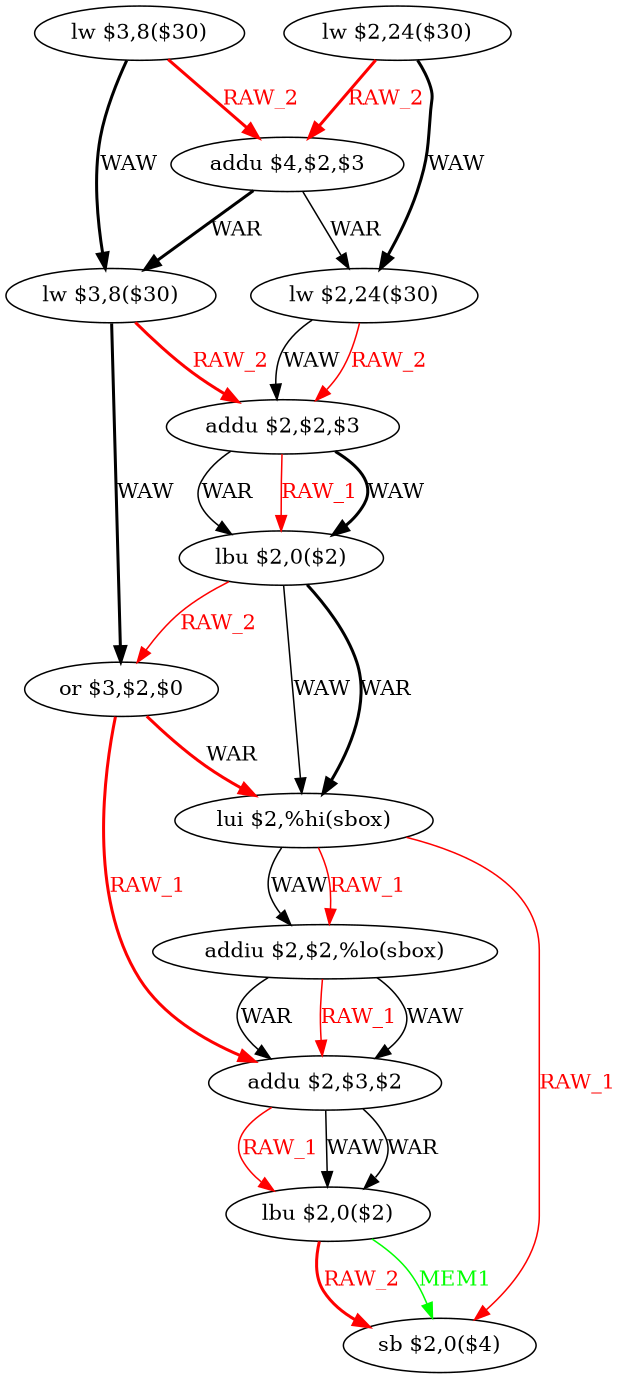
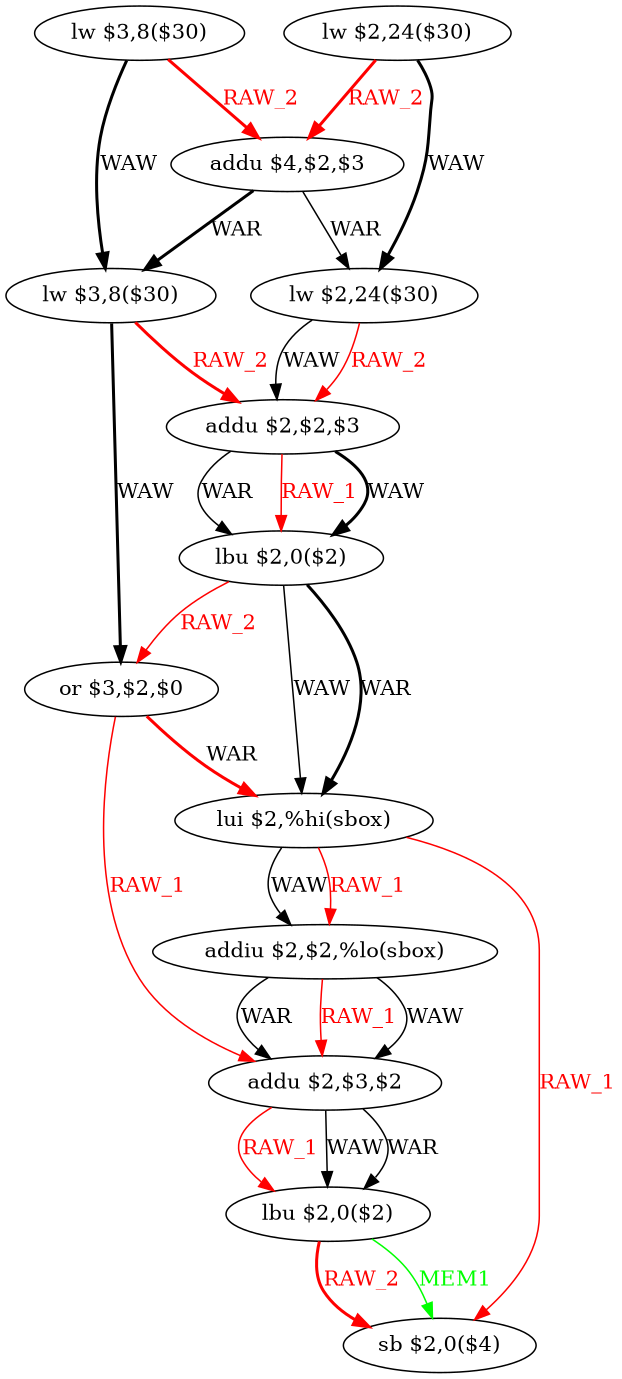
edge "or $3,$2,$0" -> "addu $2,$3,$2": style bold -> solid
